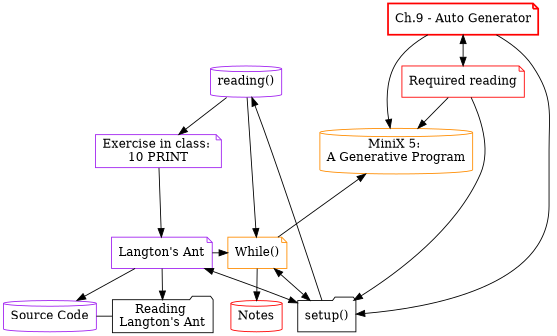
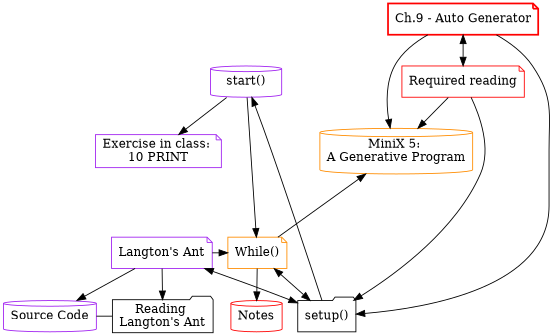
node "reading()": label "reading()" -> "start()"
edge "Exercise in class: 10 PRINT" -> "Langton's Ant": removed
